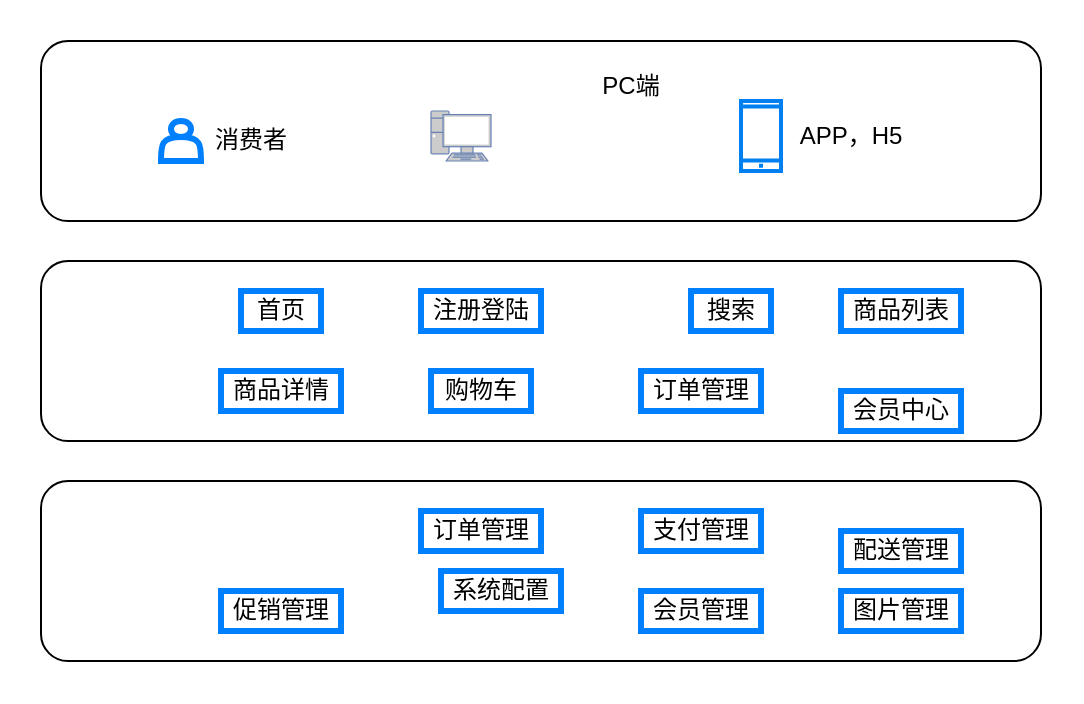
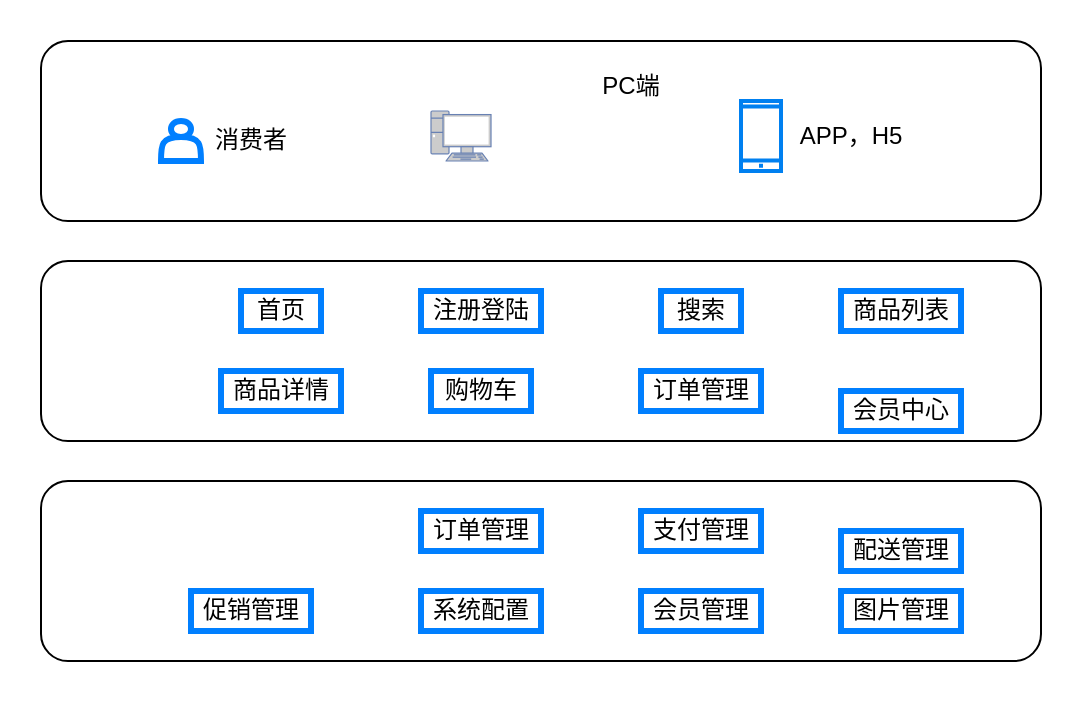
node "搜索": moved (731, 311) -> (701, 311)
node "系统配置": moved (501, 591) -> (481, 611)
node "促销管理": moved (281, 611) -> (251, 611)
